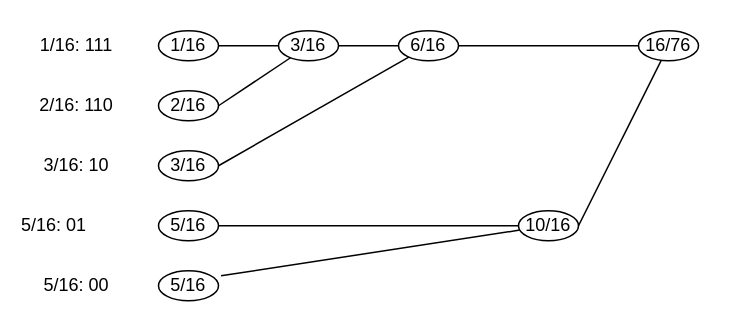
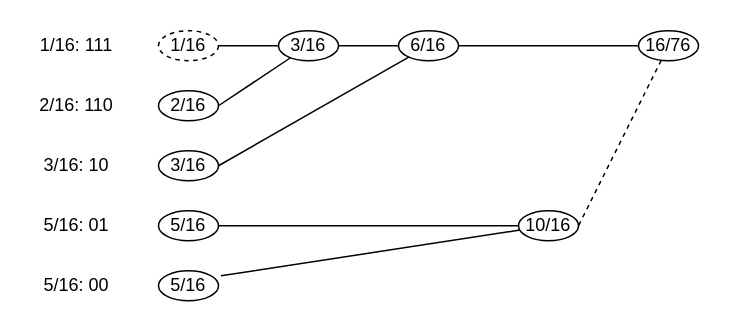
node "1/16": style solid -> dashed
edge "16/76" -- "10/16": style solid -> dashed
node "5/16: 01": moved (53, 226) -> (76, 226)
